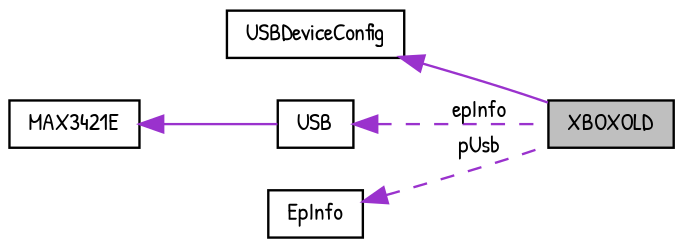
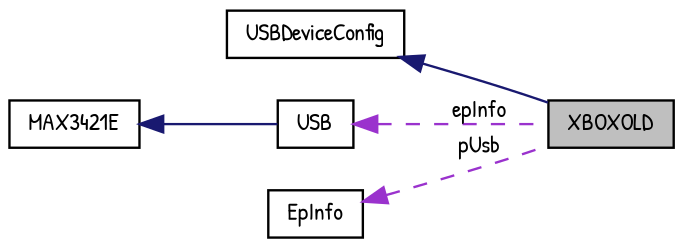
edge "XBOXOLD" -> "USBDeviceConfig": color darkorchid3 -> midnightblue
edge "USB" -> "MAX3421E": color darkorchid3 -> midnightblue
